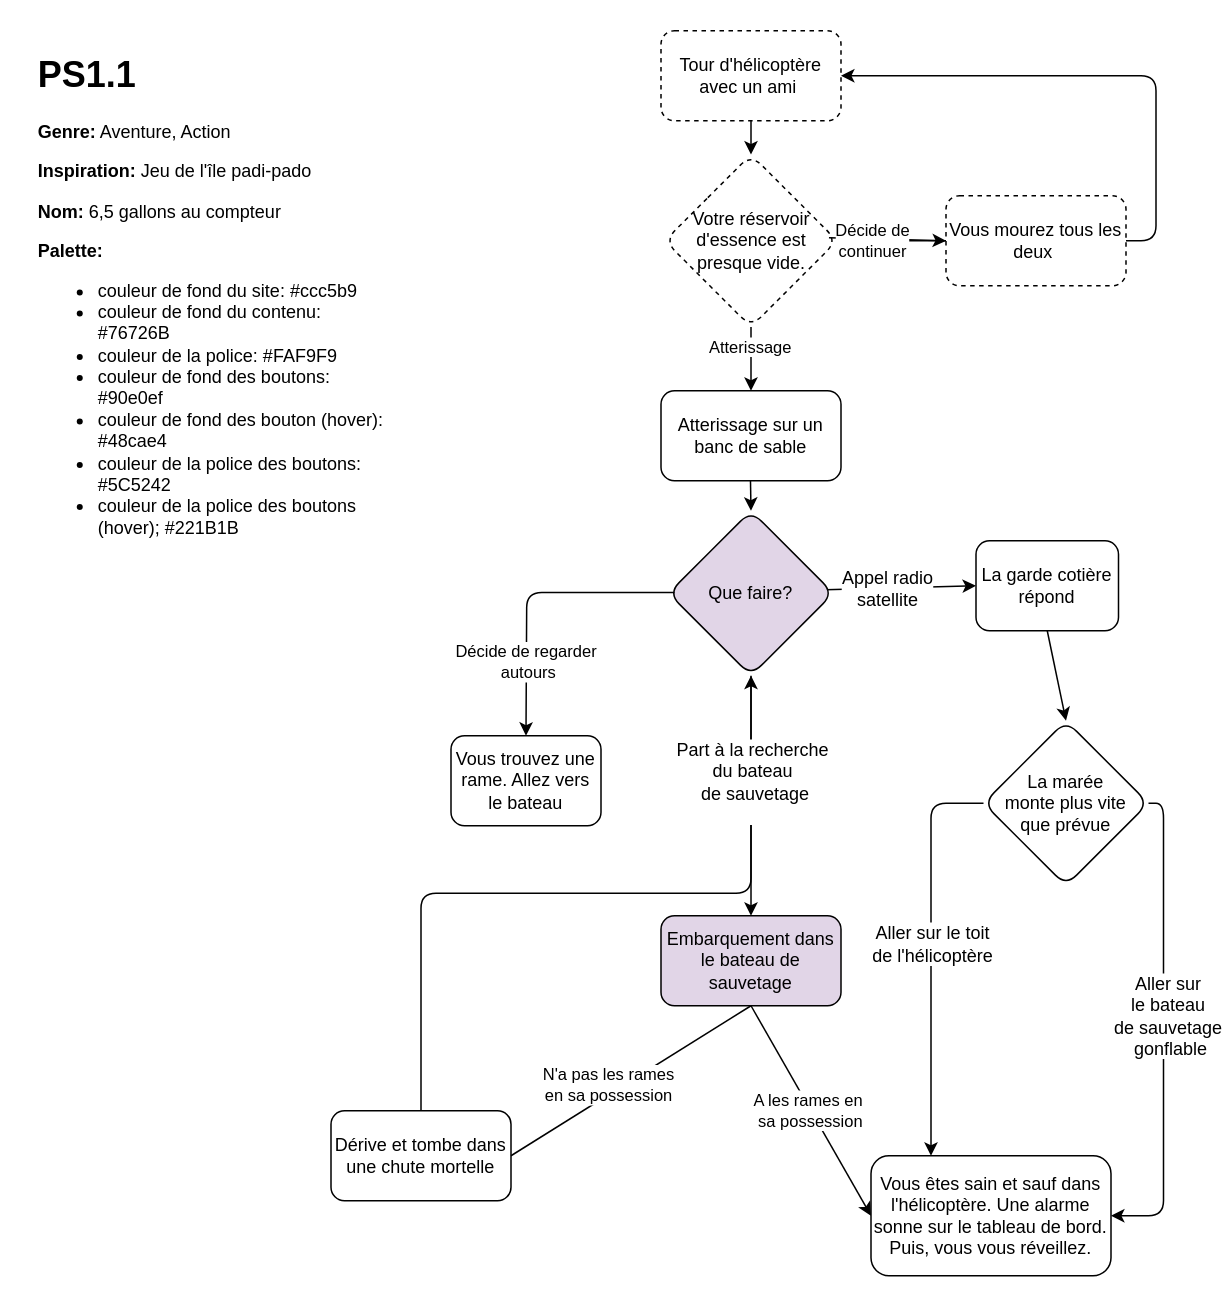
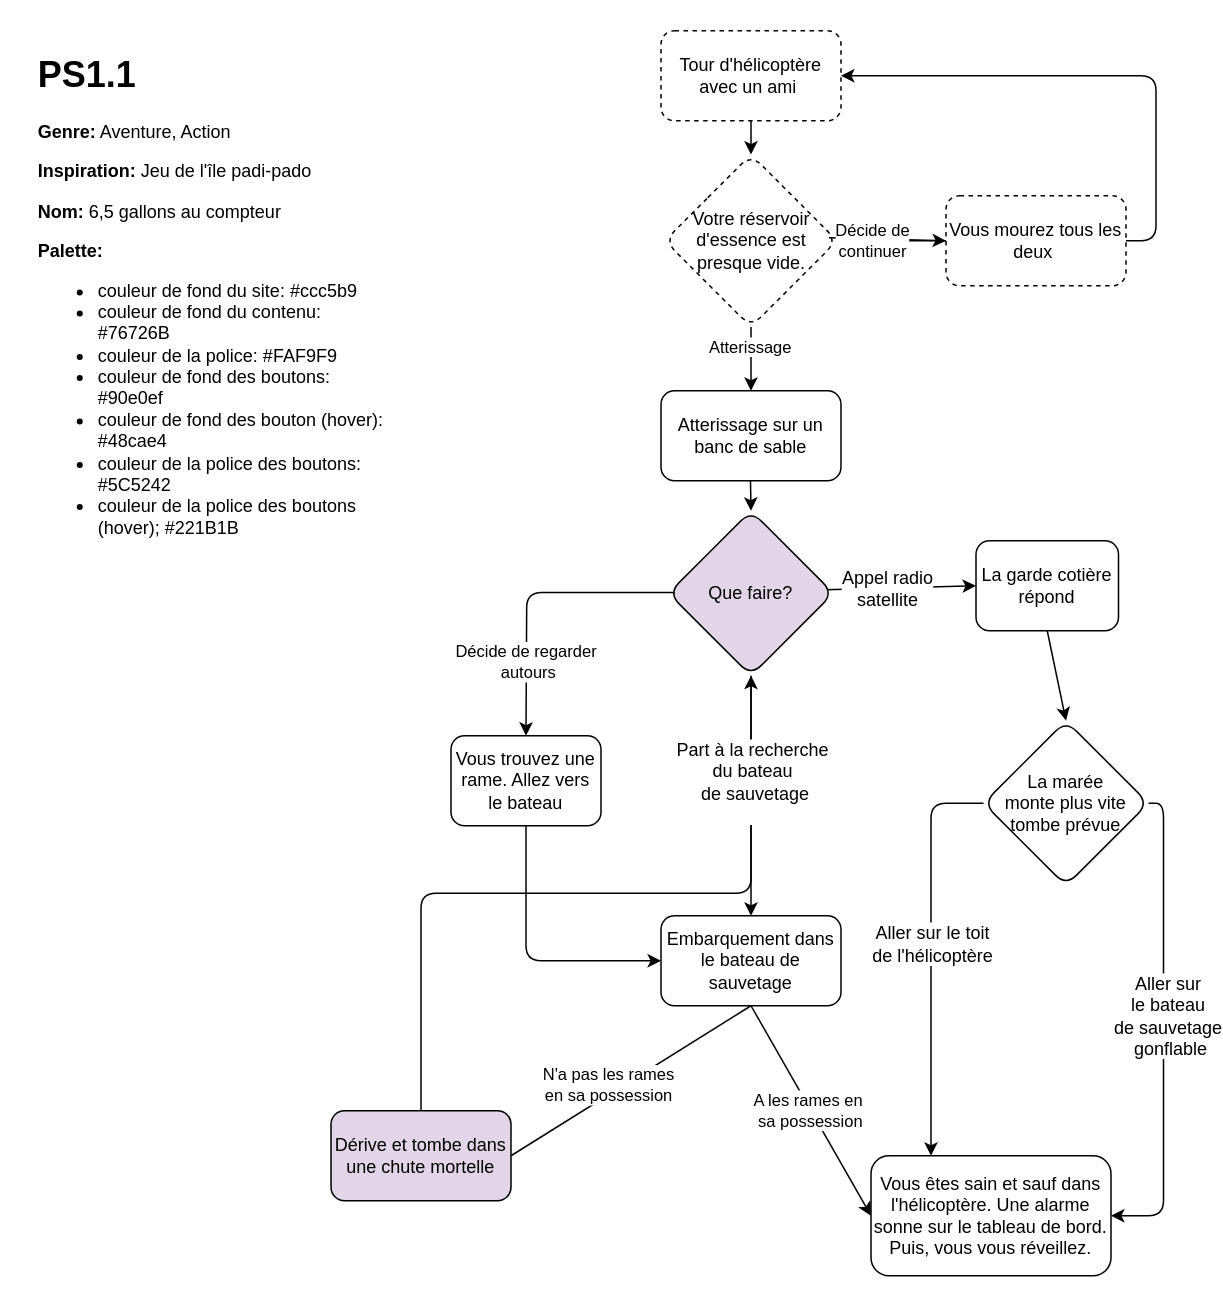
node "La marée monte plus vite que prévue": label "La marée monte plus vite que prévue" -> "La marée monte plus vite tombe prévue"
edge "Vous trouvez une rame. Allez vers le bateau" -> "Embarquement dans le bateau de sauvetage": added
node "Embarquement dans le bateau de sauvetage": fillcolor #e1d5e7 -> #ffffff
node "Dérive et tombe dans une chute mortelle": fillcolor #ffffff -> #e1d5e7
